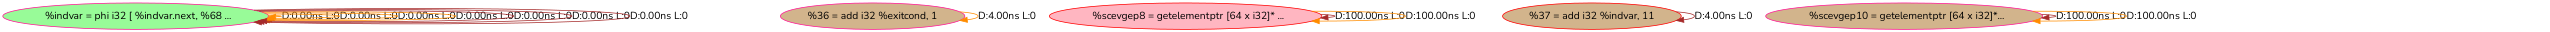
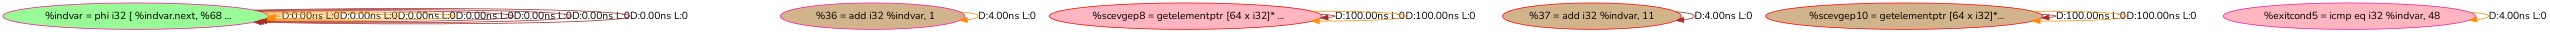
node "%36 = add i32 %exitcond, 1": label "%36 = add i32 %exitcond, 1" -> "%36 = add i32 %indvar, 1"
node "%scevgep10 = getelementptr [64 x i32]*...": color deeppink -> red
node "%exitcond5 = icmp eq i32 %indvar, 48": added
